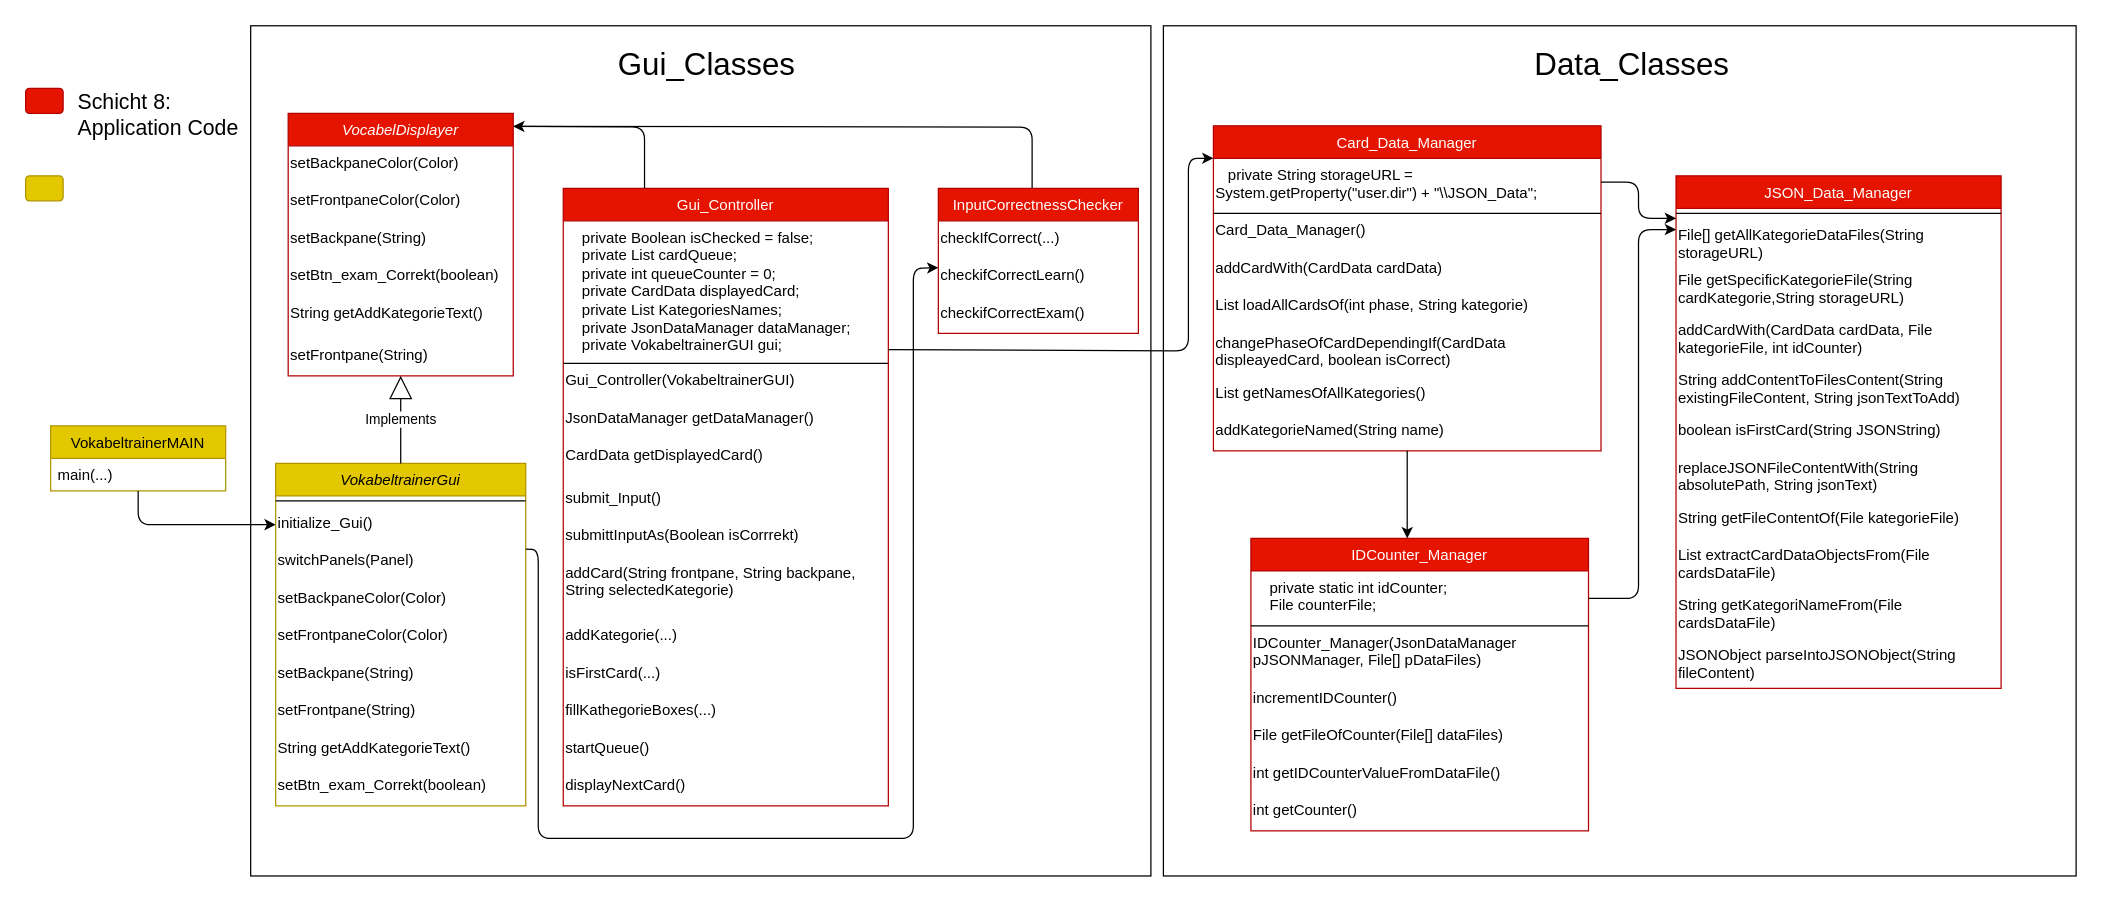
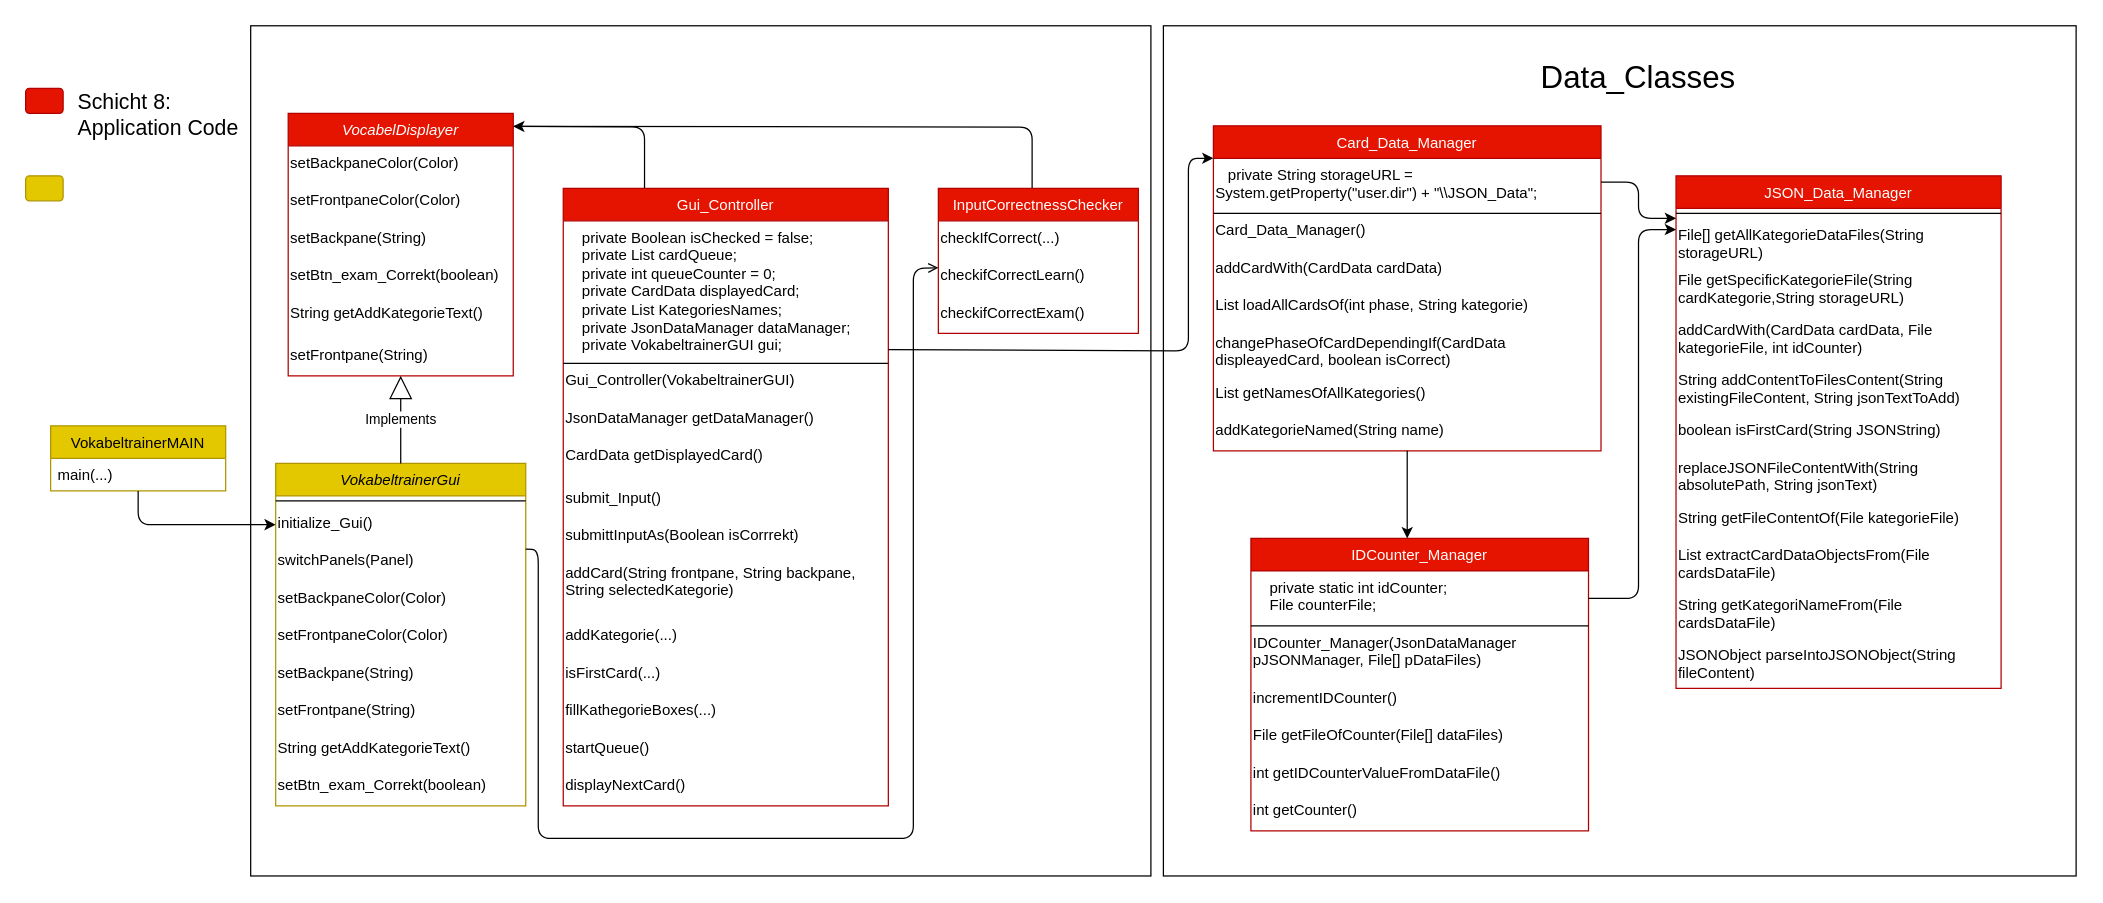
node "Gui_Classes": removed
node "Data_Classes": moved (1632, 63) -> (1638, 76)
edge "VokabeltrainerGui" -> "checkifCorrectLearn()": arrowhead classic -> open
